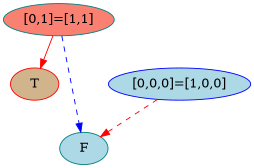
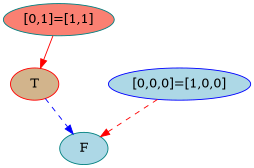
edge "[0,1]=[1,1]" -> "F": now "T" -> "F"
